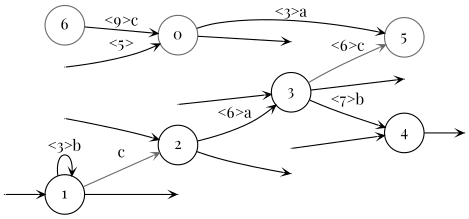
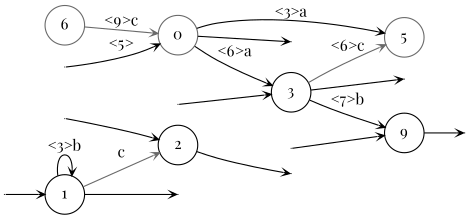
edge "6" -> "0": color black -> DimGray
edge "2" -> "3": now "0" -> "3"
node "4": label "4" -> "9"
